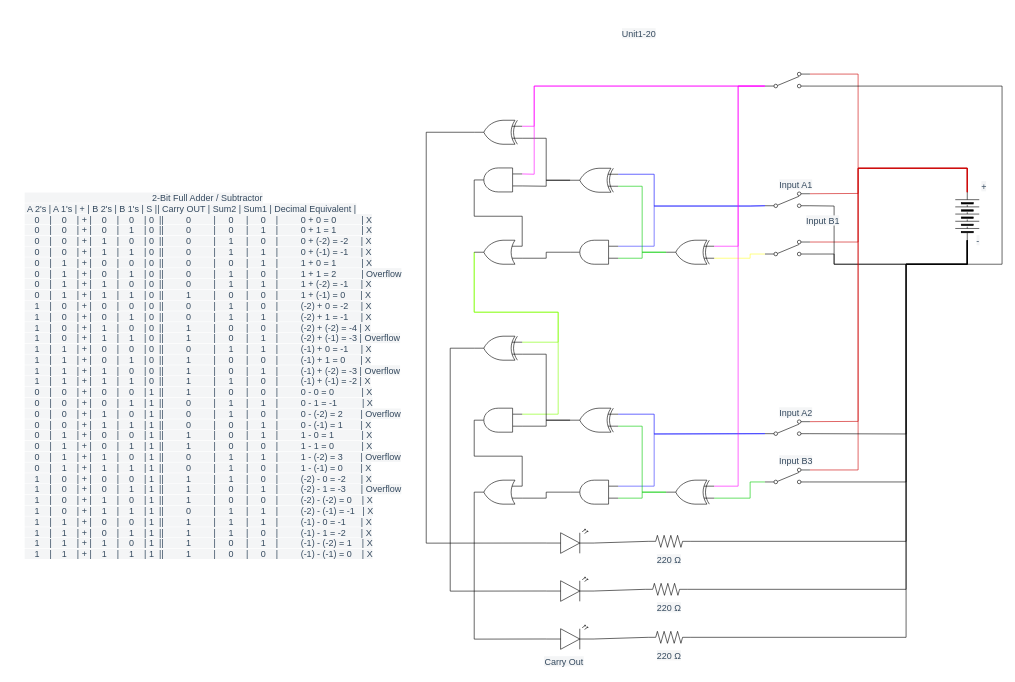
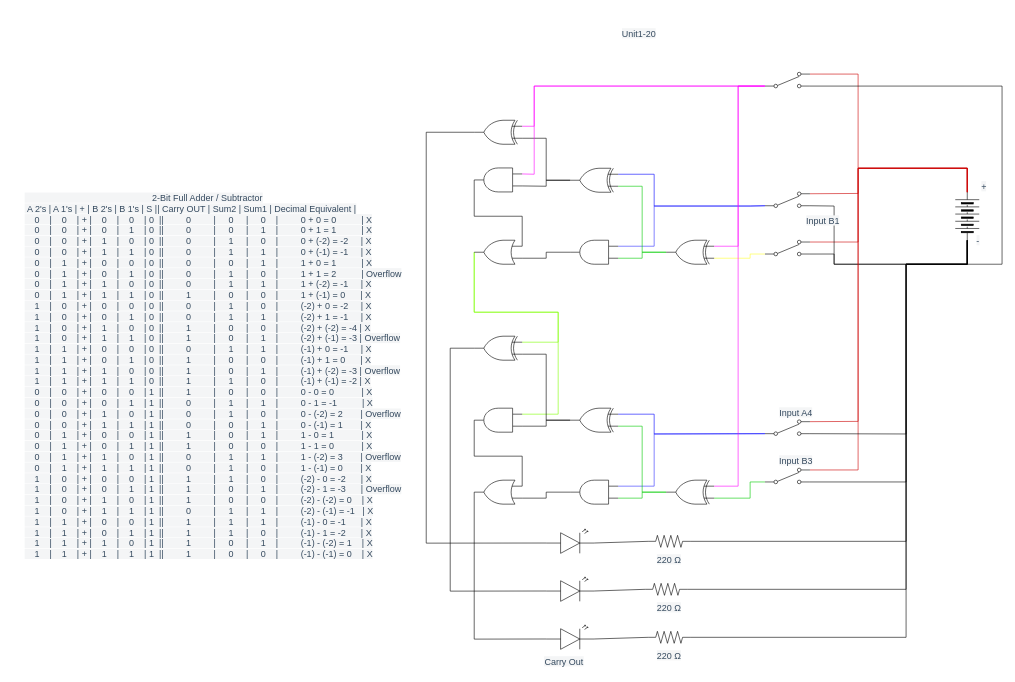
node "Input A1": removed
node "Input A2": label "Input A2" -> "Input A4"
